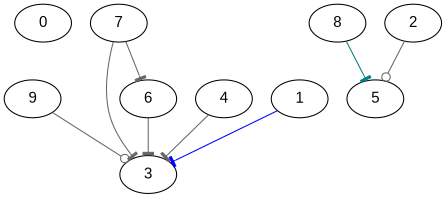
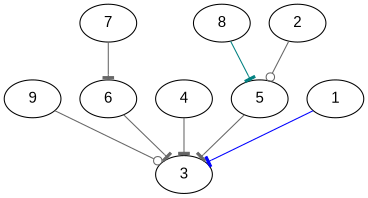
node "0": removed
edge "7" -> "3": now "5" -> "3"
